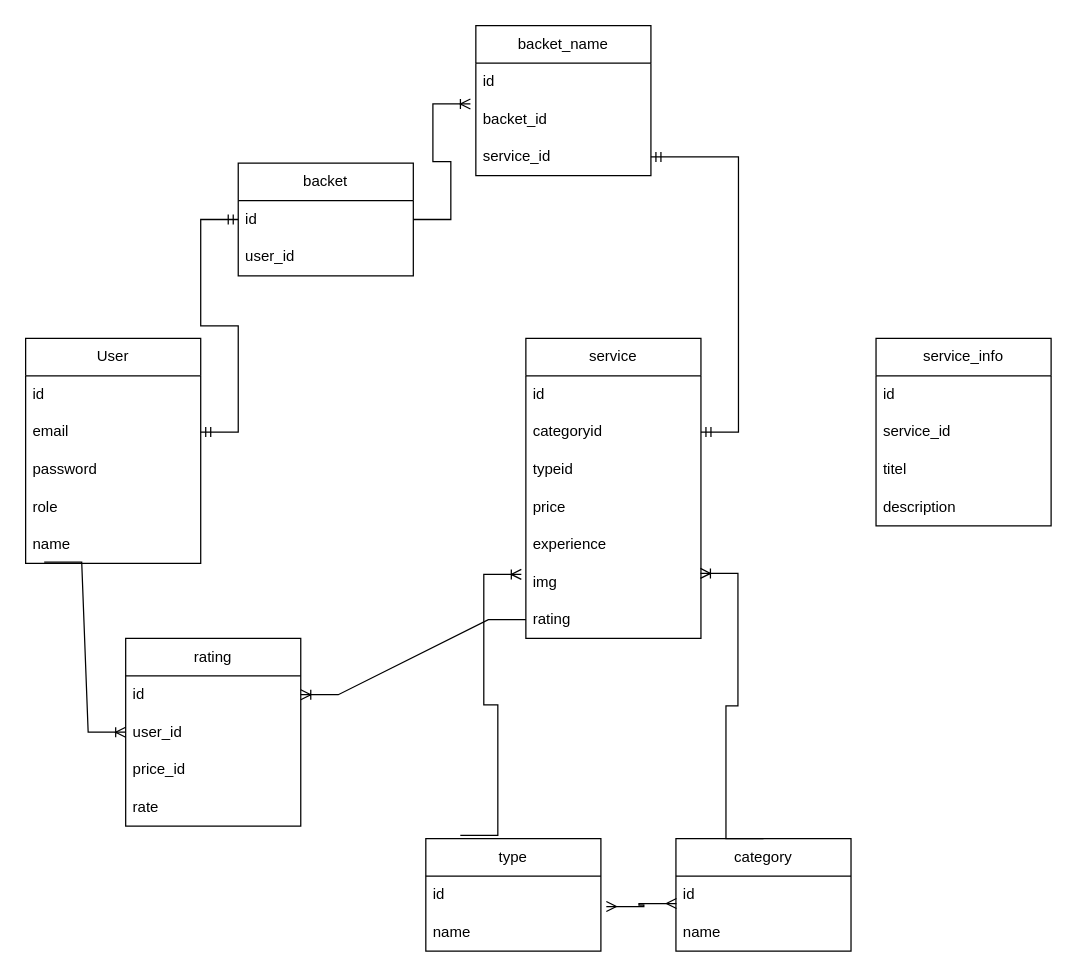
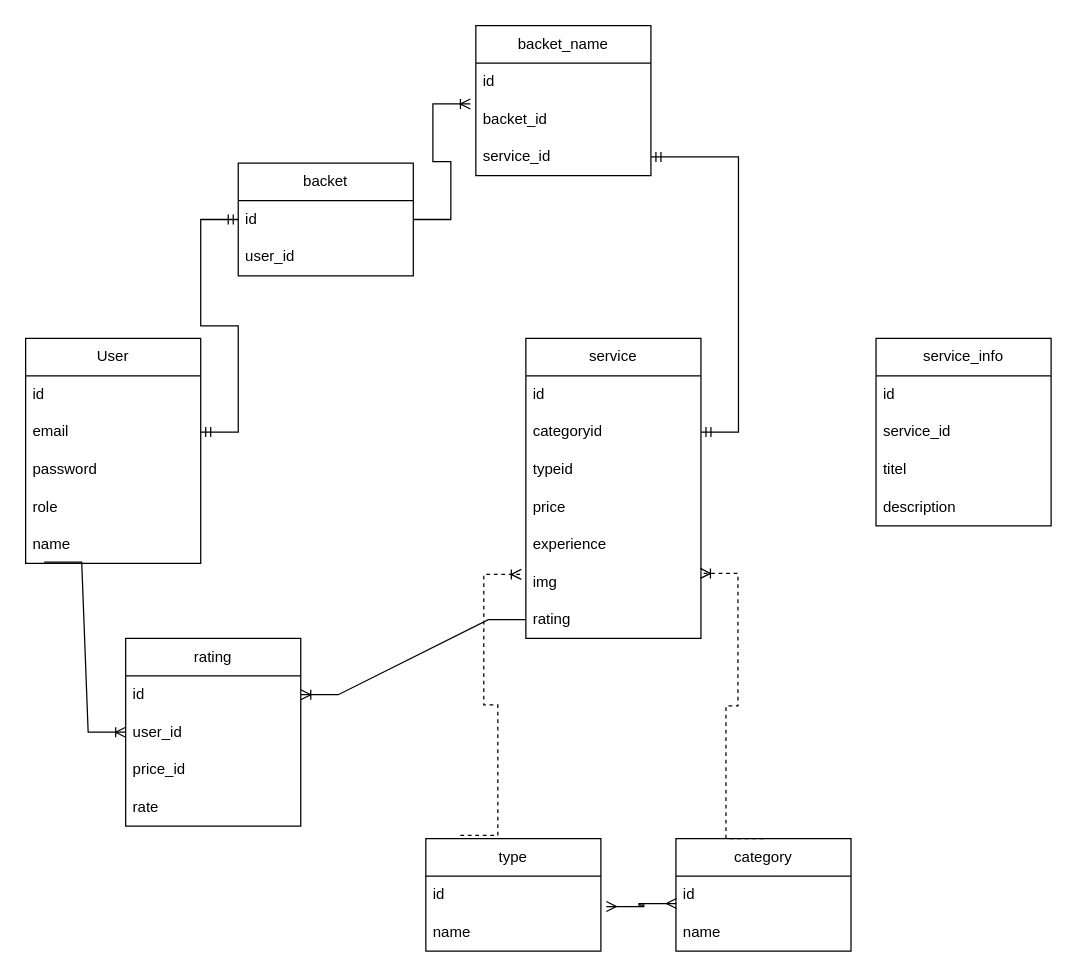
edge "category" -> "img": style solid -> dashed
edge "type" -> "img": style solid -> dashed
